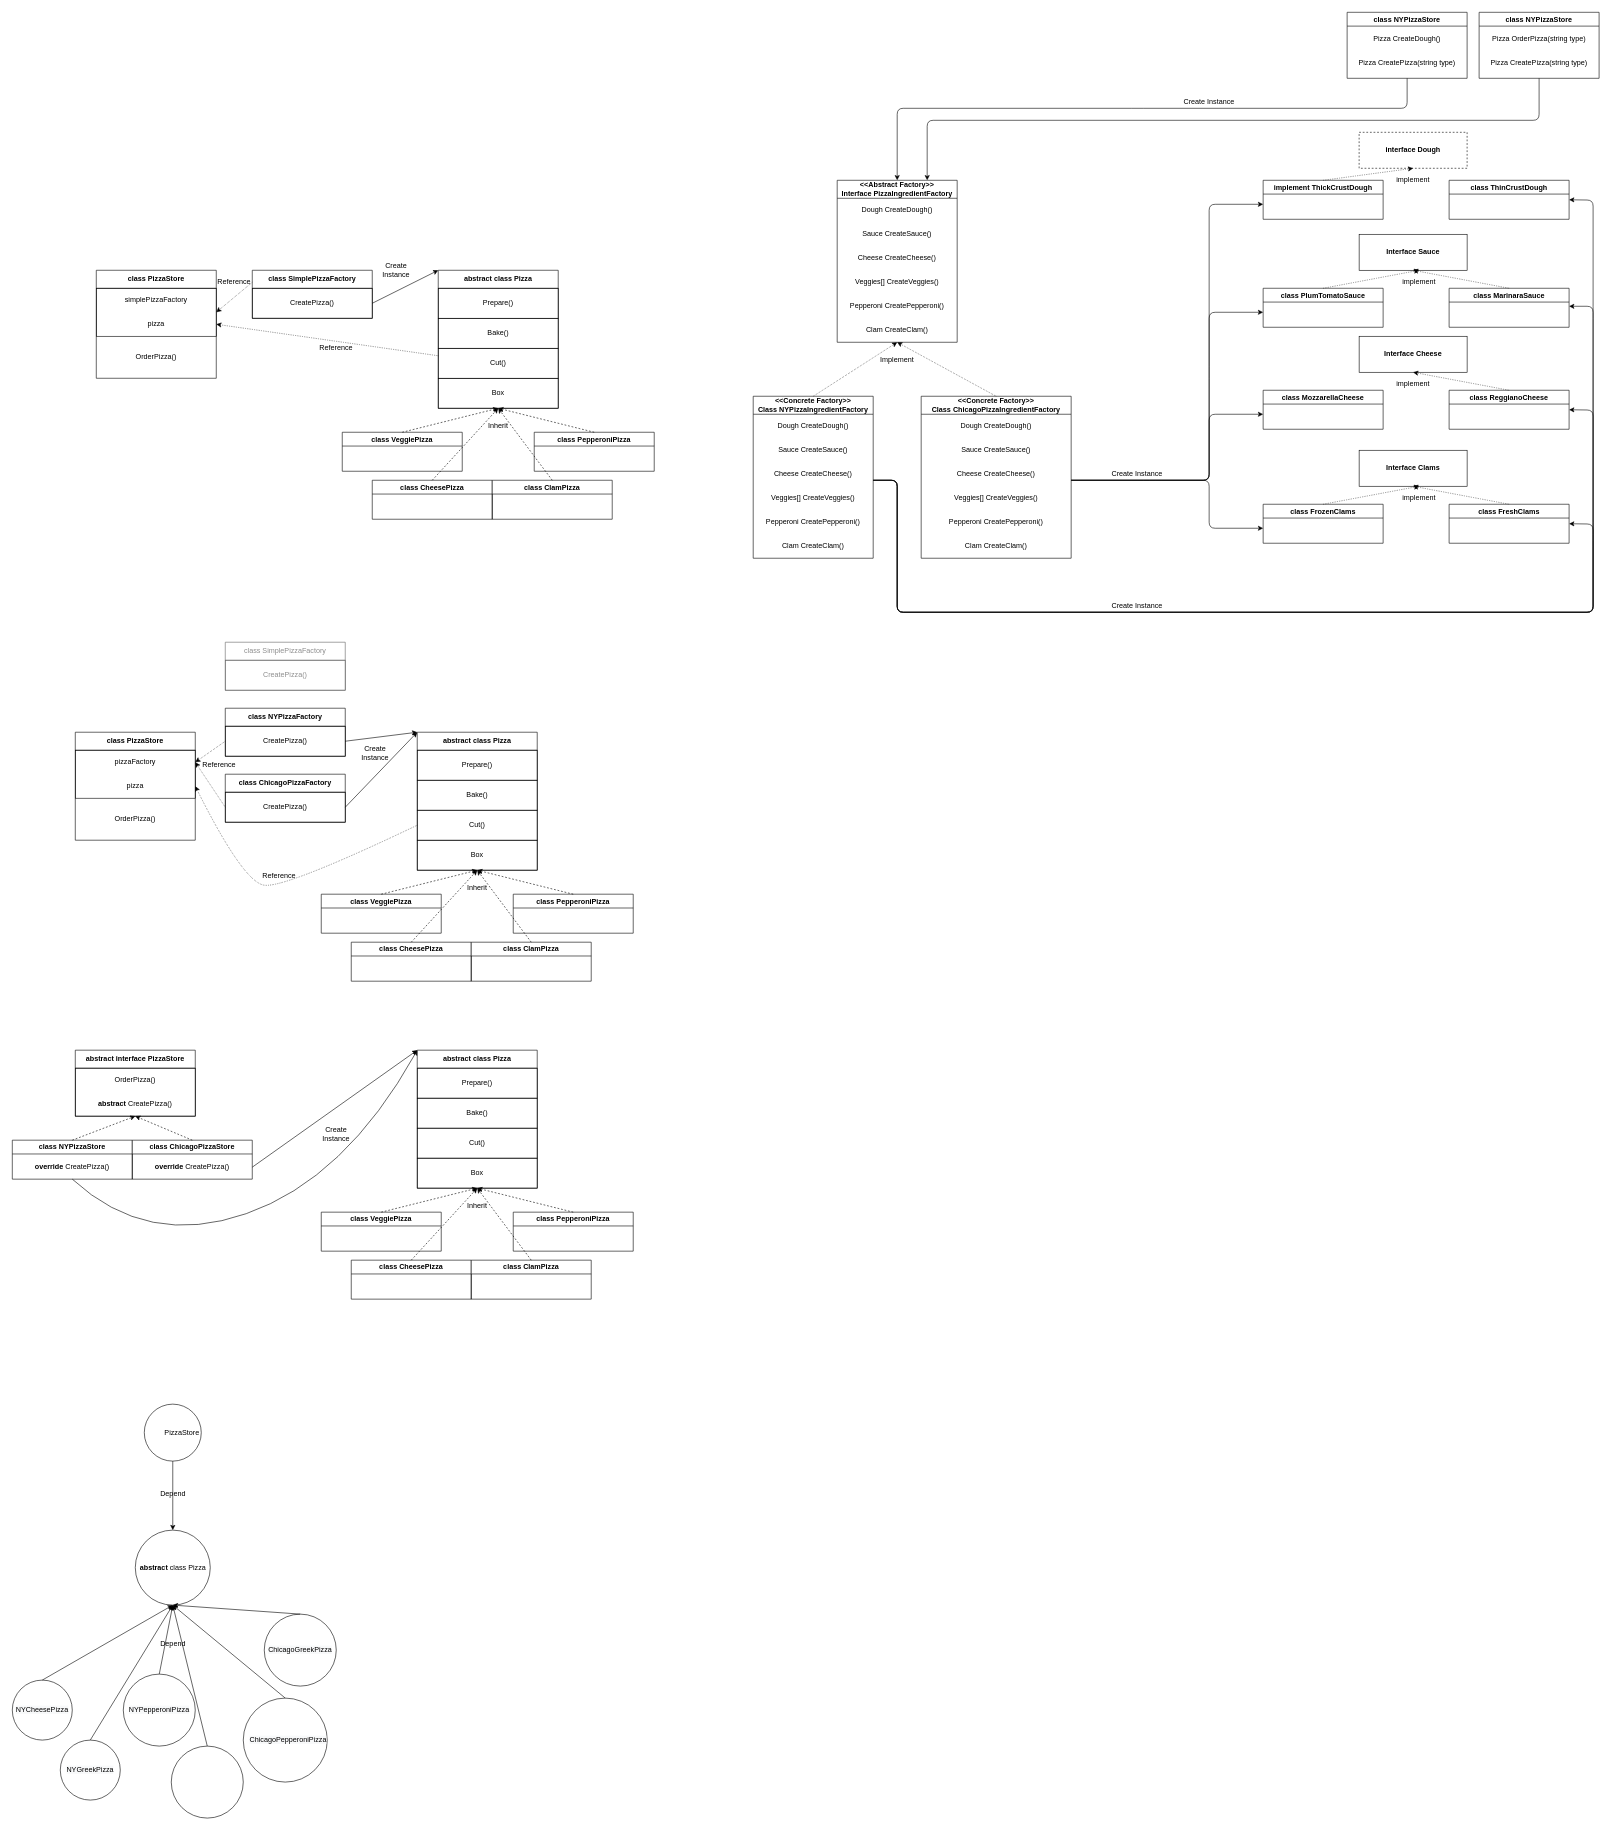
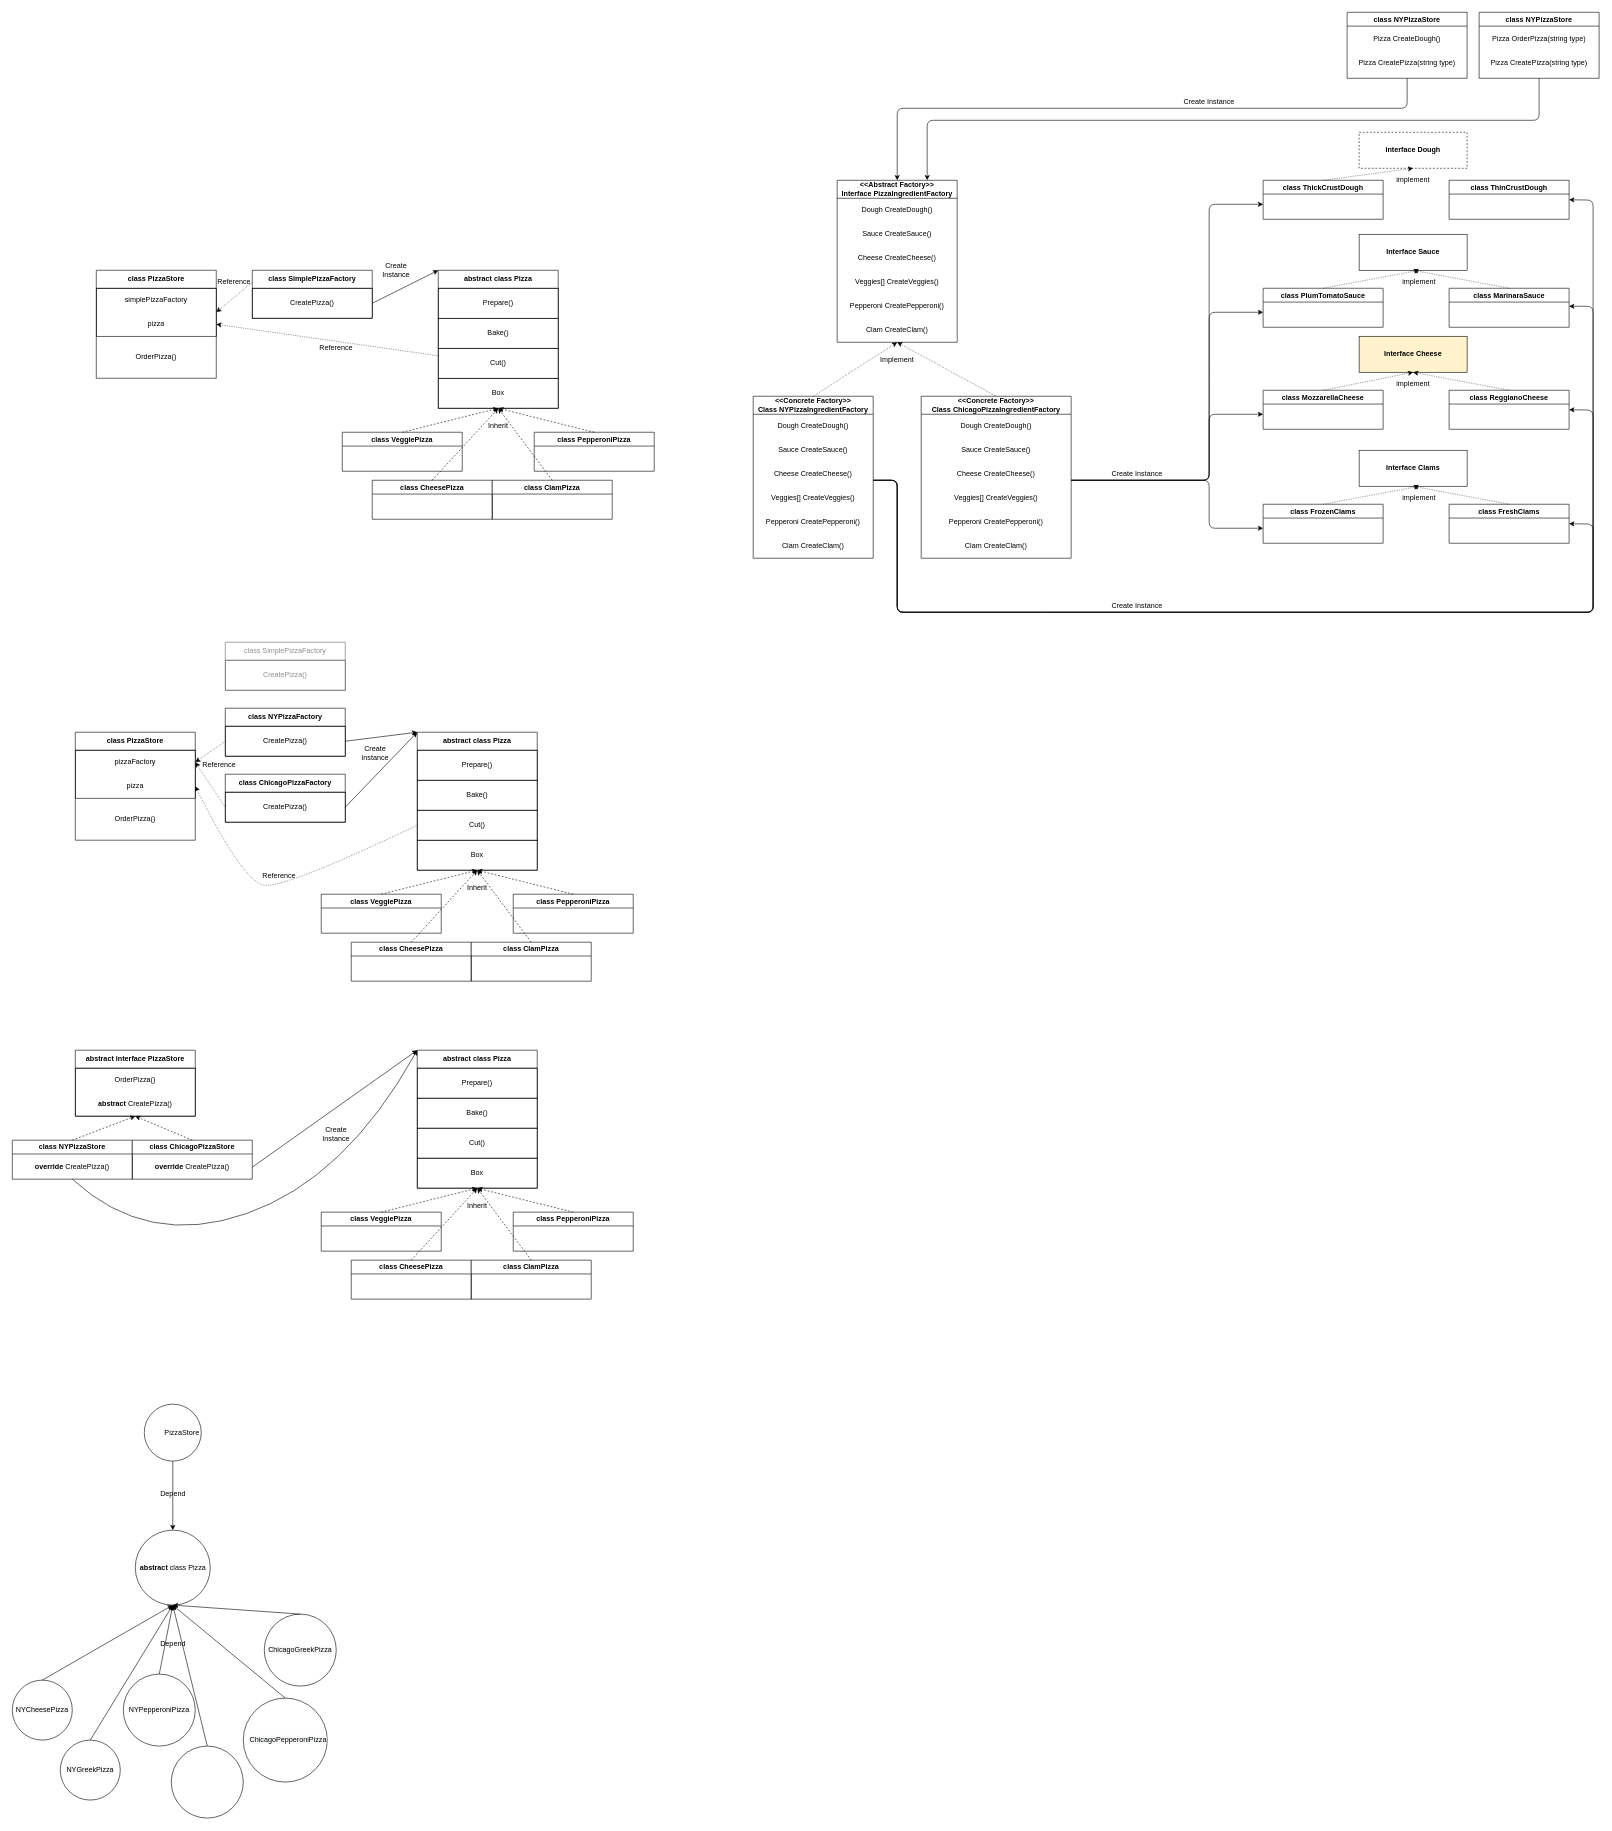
node "implement ThickCrustDough": label "implement ThickCrustDough" -> "class ThickCrustDough"
node "Interface Cheese": fillcolor #ffffff -> #fff2cc
edge "class MozzarellaCheese" -> "Interface Cheese": added
